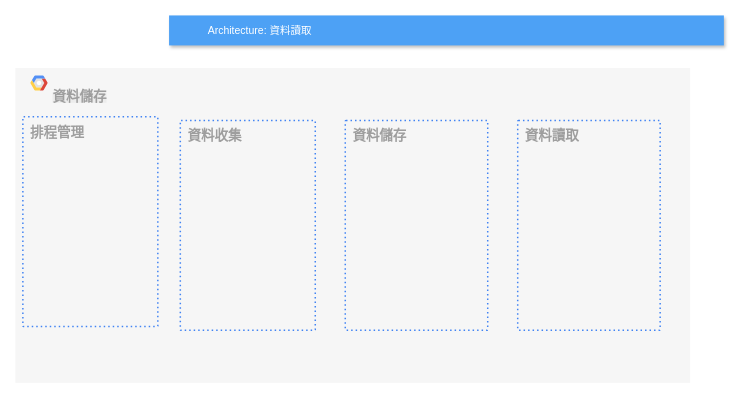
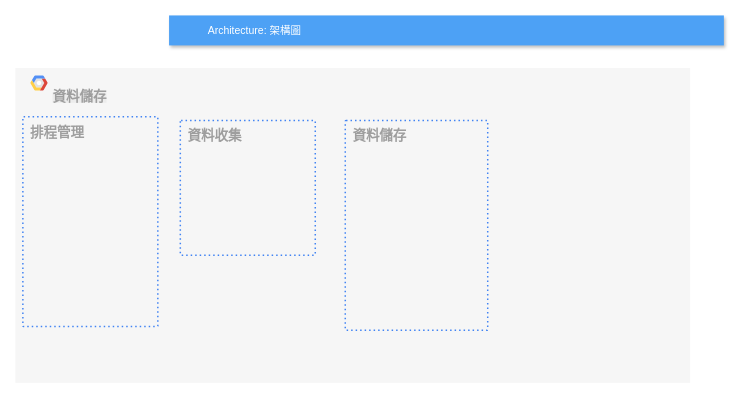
node "Architecture: 資料讀取": label "Architecture: 資料讀取" -> "Architecture: 架構圖"
node "資料收集": size 135x210 -> 135x135
node "資料讀取": removed
